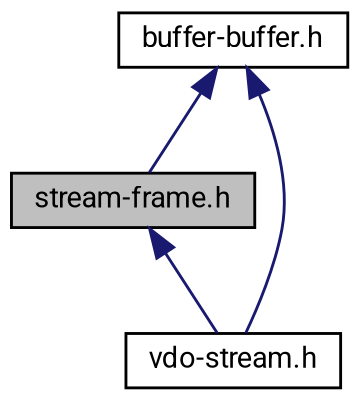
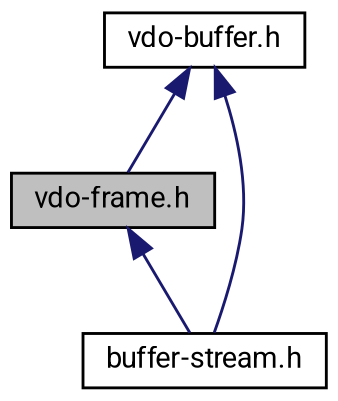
node "buffer-buffer.h": label "buffer-buffer.h" -> "vdo-buffer.h"
node "stream-frame.h": label "stream-frame.h" -> "vdo-frame.h"
node "vdo-stream.h": label "vdo-stream.h" -> "buffer-stream.h"
